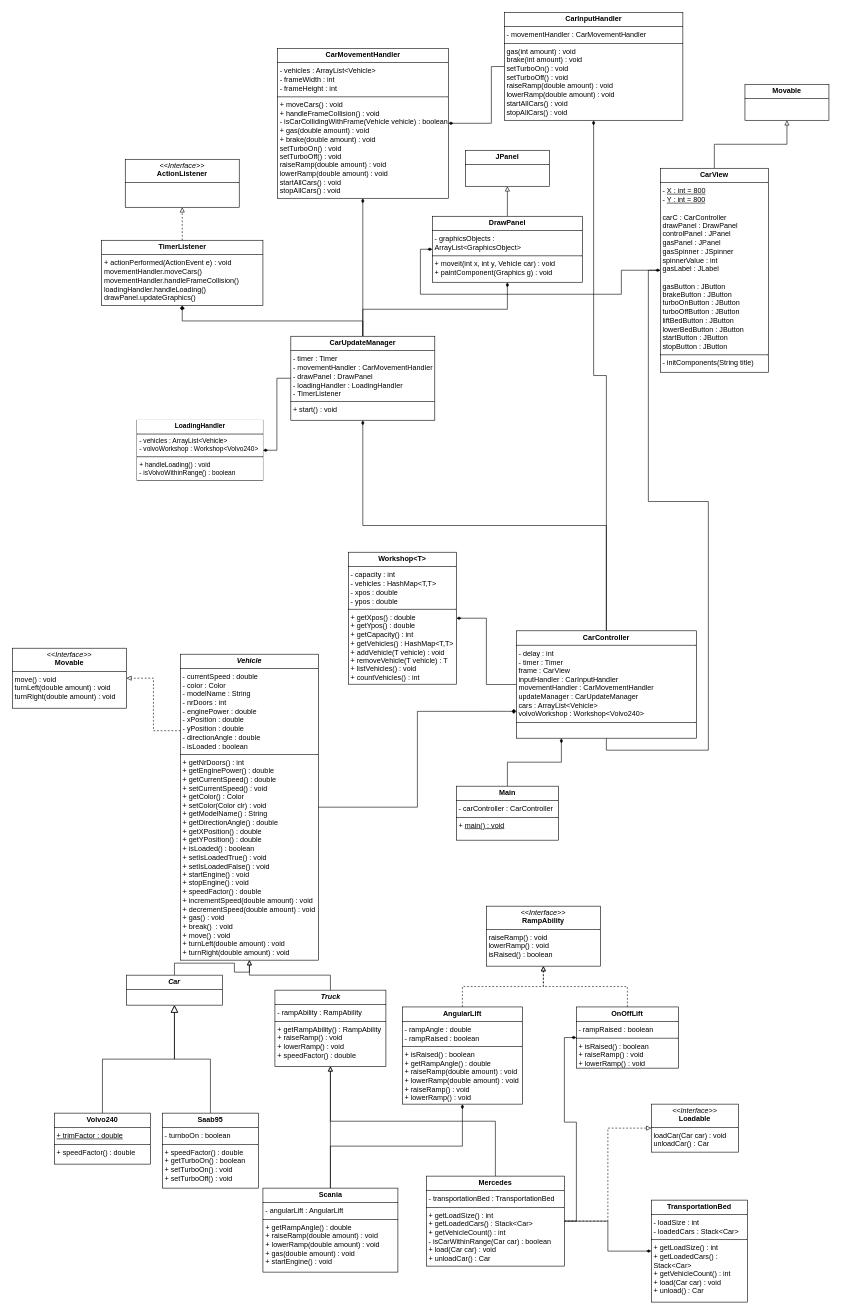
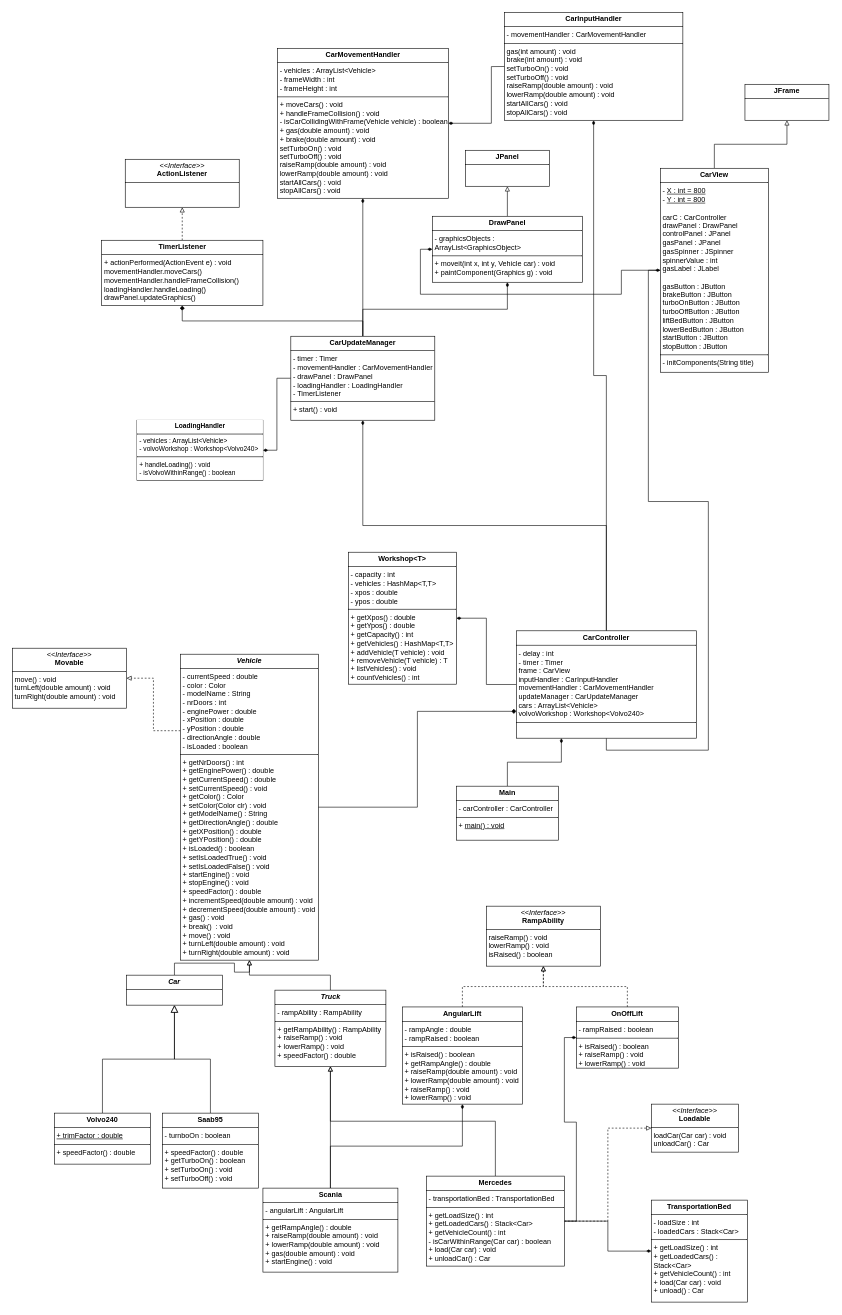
node "Movable": label "Movable" -> "JFrame"
